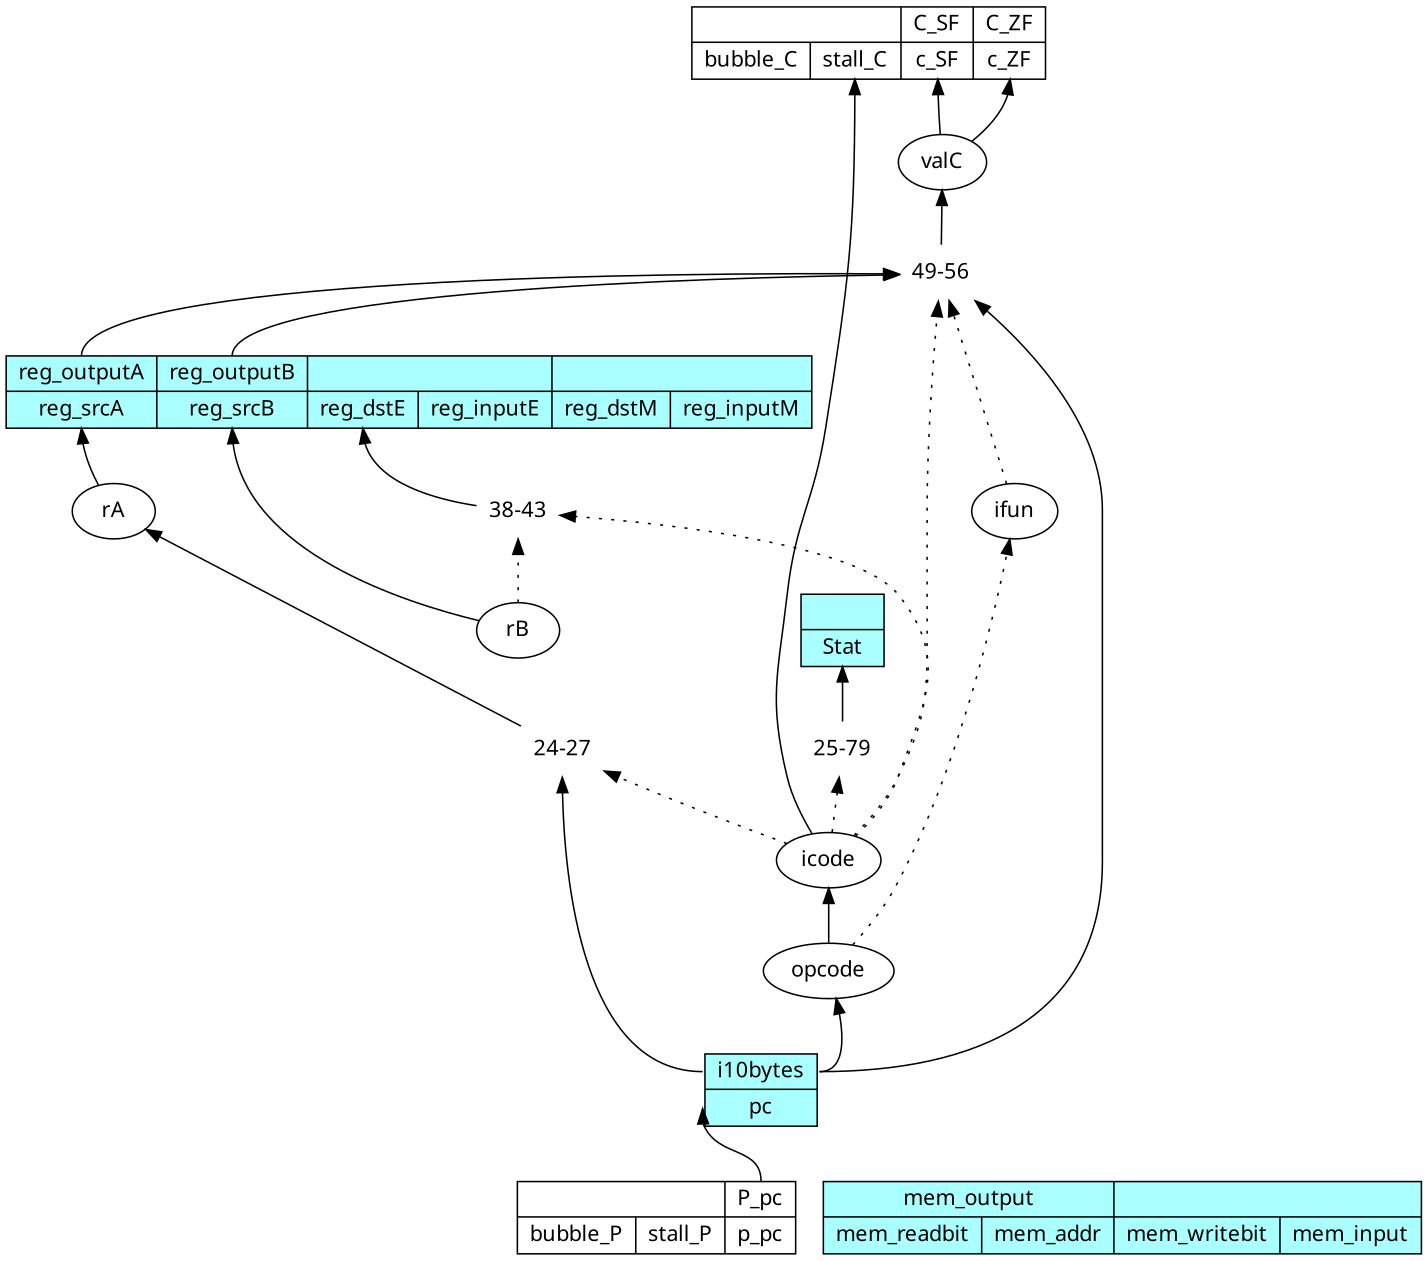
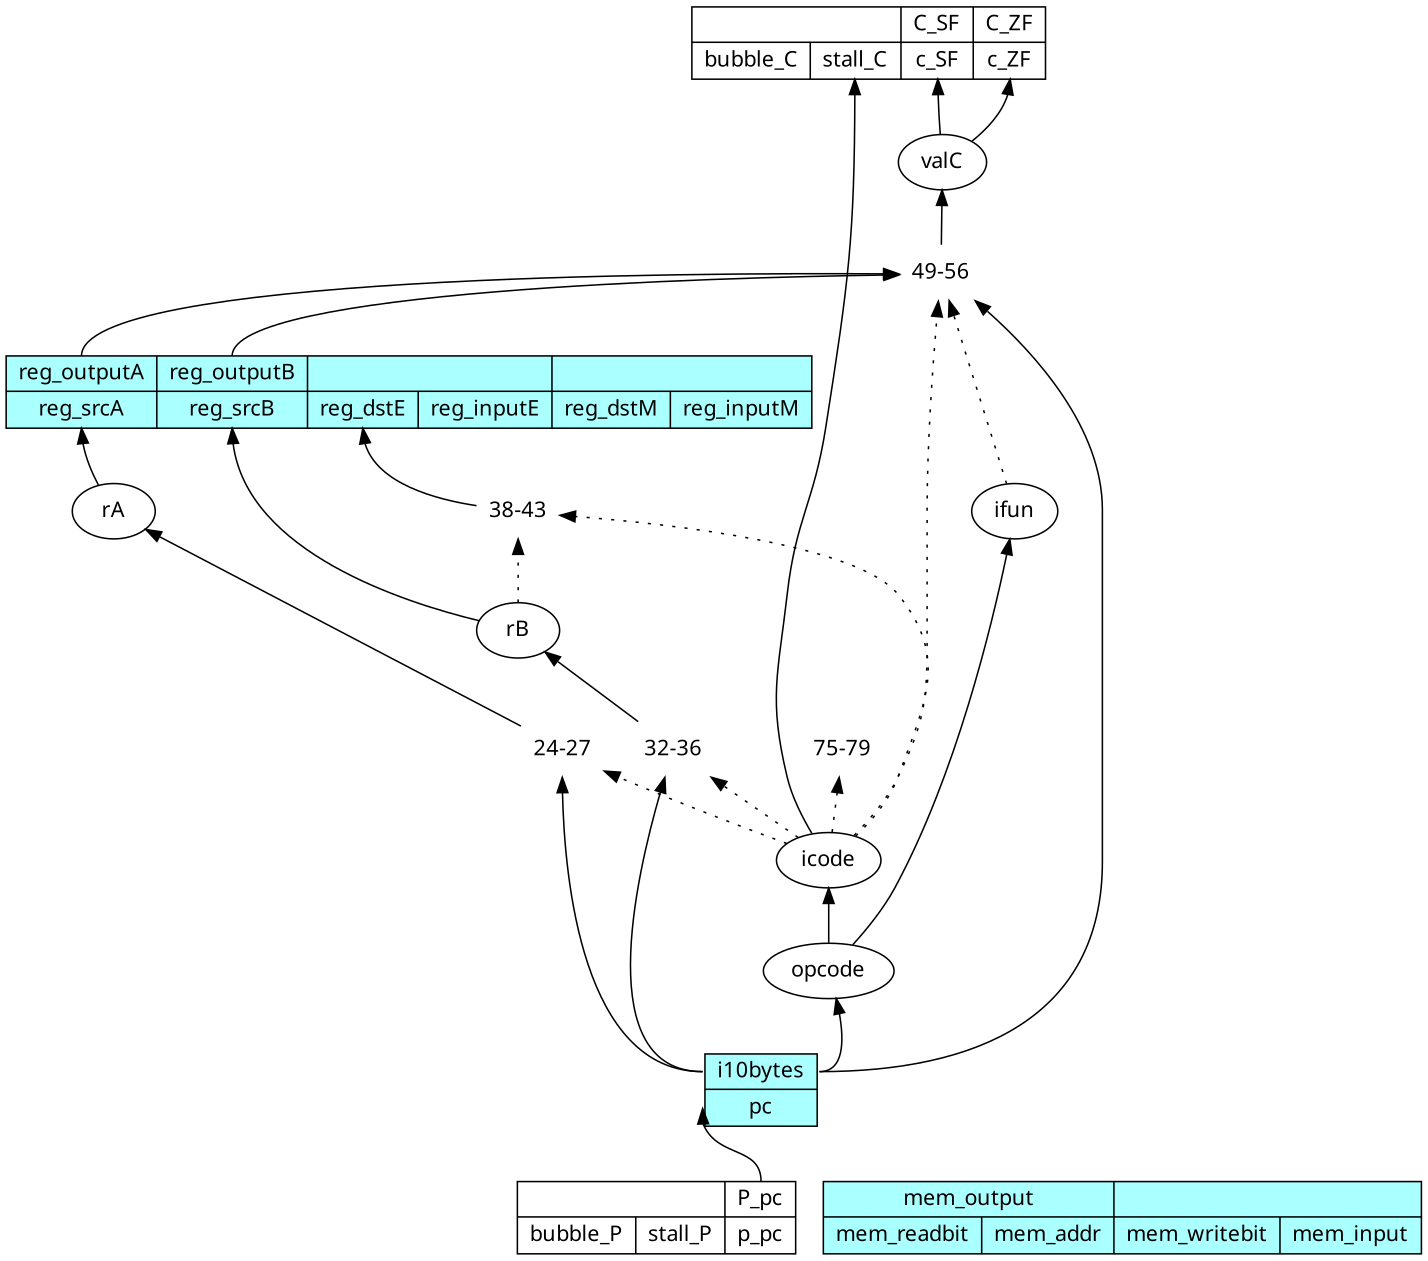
node "Stat": removed
node "32-36": added
node "25-79": label "25-79" -> "75-79"
edge "opcode" -> "ifun": style dotted -> solid
